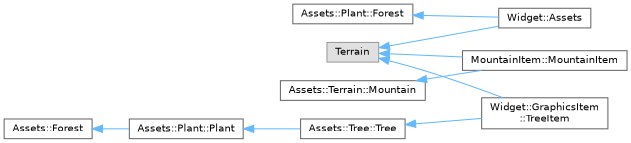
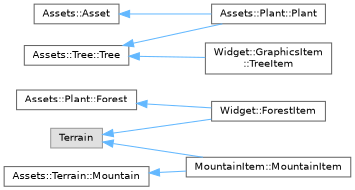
node "Widget::Assets": label "Widget::Assets" -> "Widget::ForestItem"
edge "Widget::GraphicsItem ::TreeItem" -> "Terrain": removed
node "Assets::Forest": label "Assets::Forest" -> "Assets::Asset"
edge "Assets::Tree::Tree" -> "Assets::Plant::Plant": reversed
